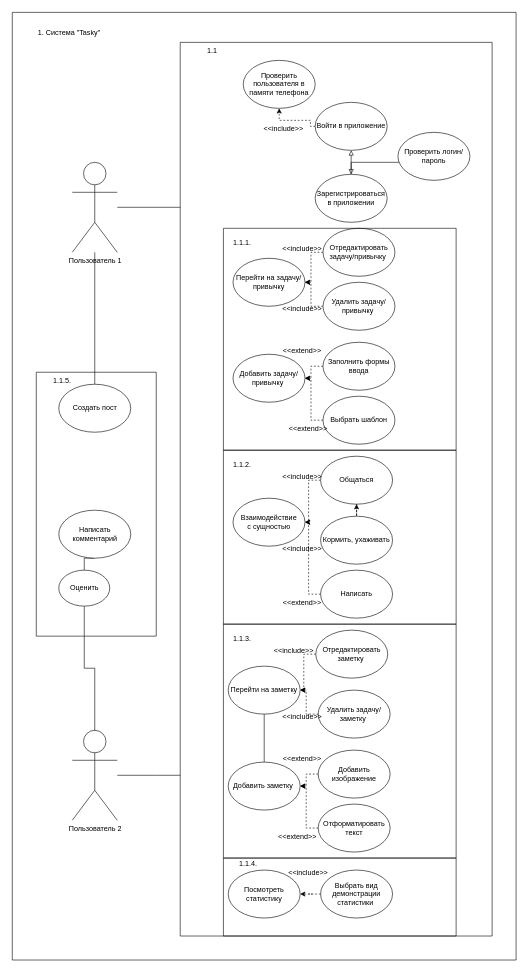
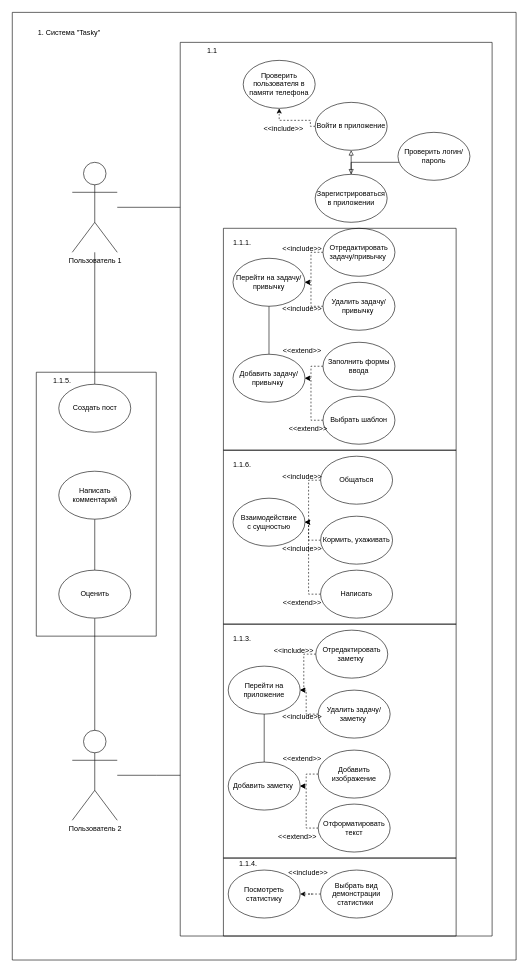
edge "Перейти на задачу/привычку" -- "Добавить задачу/привычку": added
node "1.1.2.": label "1.1.2." -> "1.1.6."
edge "Кормить, ухаживать" -> "Общаться": now "Кормить, ухаживать" -> "Взаимодействие с сущностью"
node "Написать комментарий": moved (95, 534) -> (95, 495)
node "Оценить": size 51x36 -> 72x48
node "Перейти на заметку": label "Перейти на заметку" -> "Перейти на приложение"
